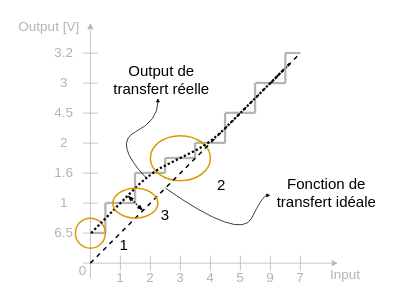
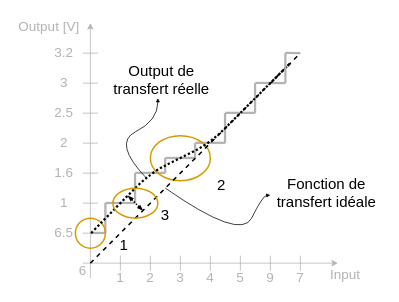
node "4.5": label "4.5" -> "2.5"
node "0": label "0" -> "6"
